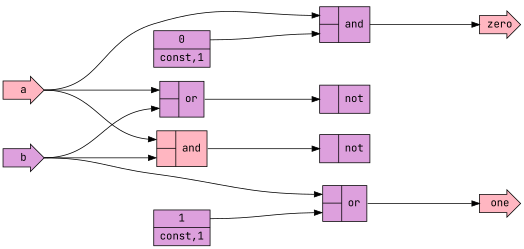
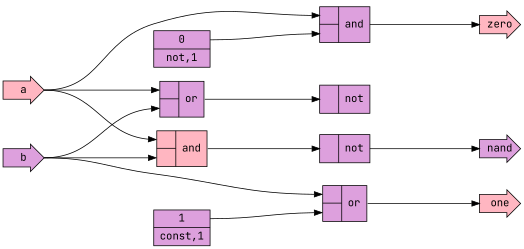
node "0": text "const,1" -> "not,1"
node "nand": added
